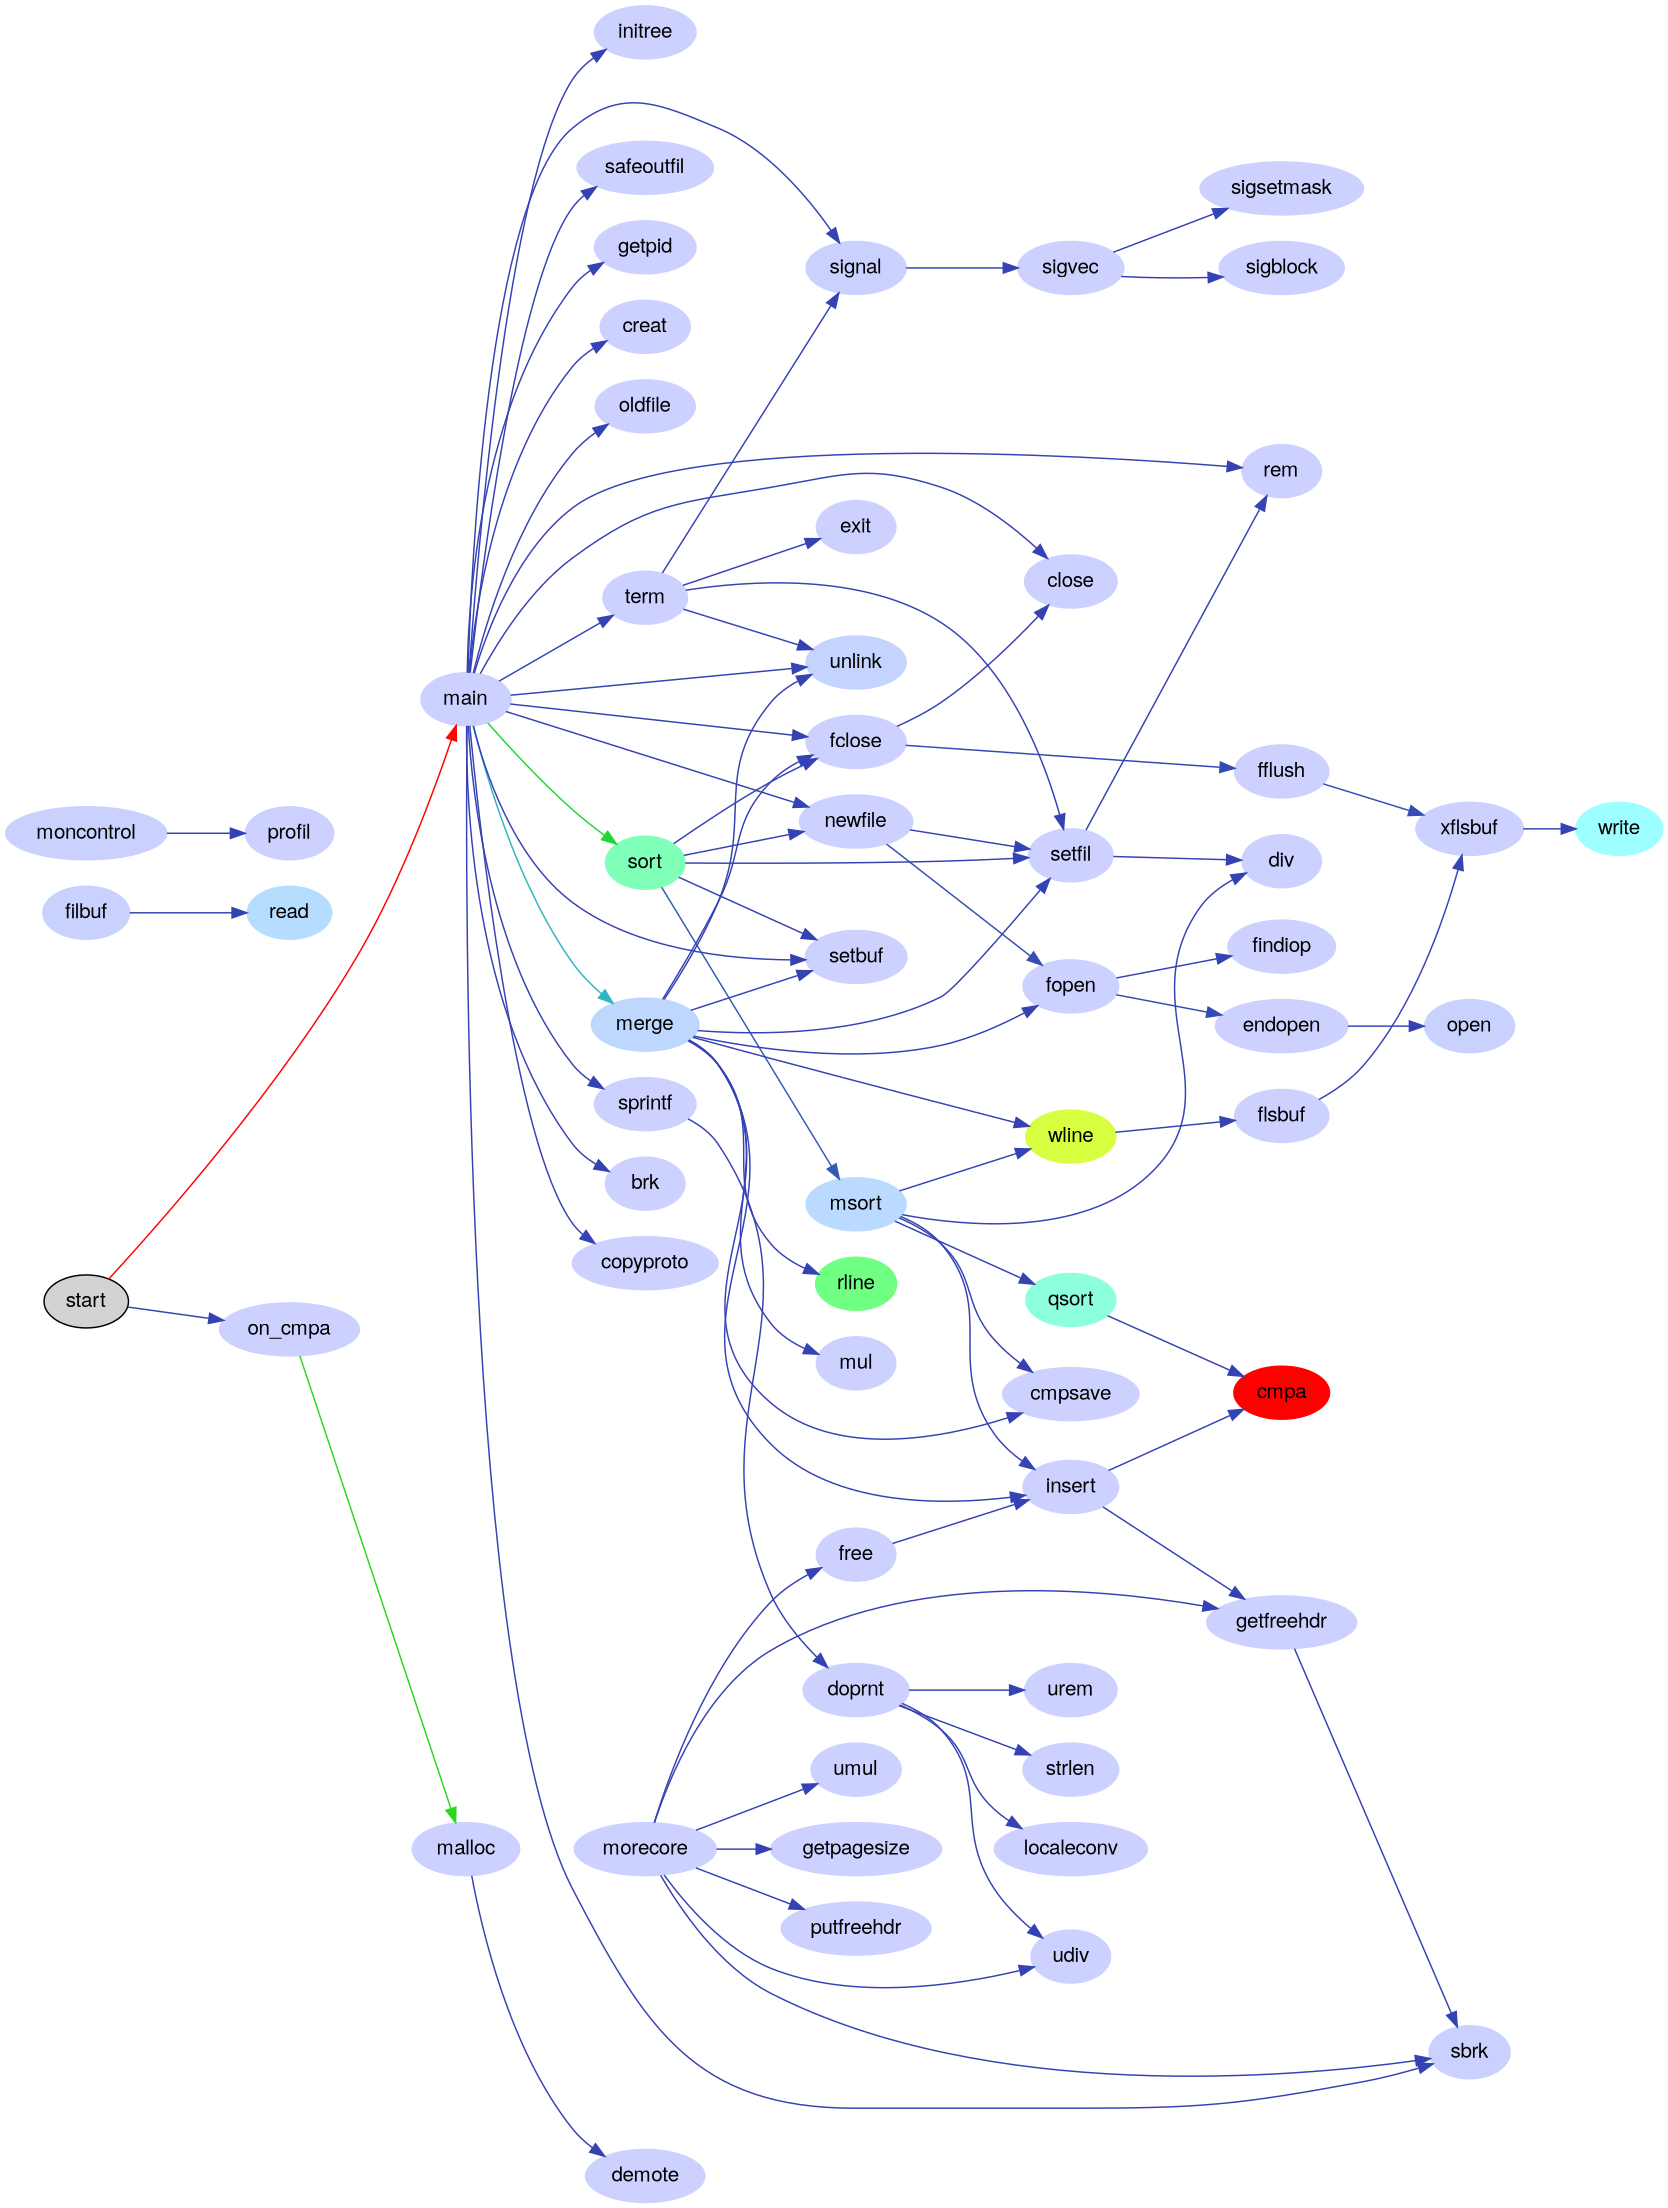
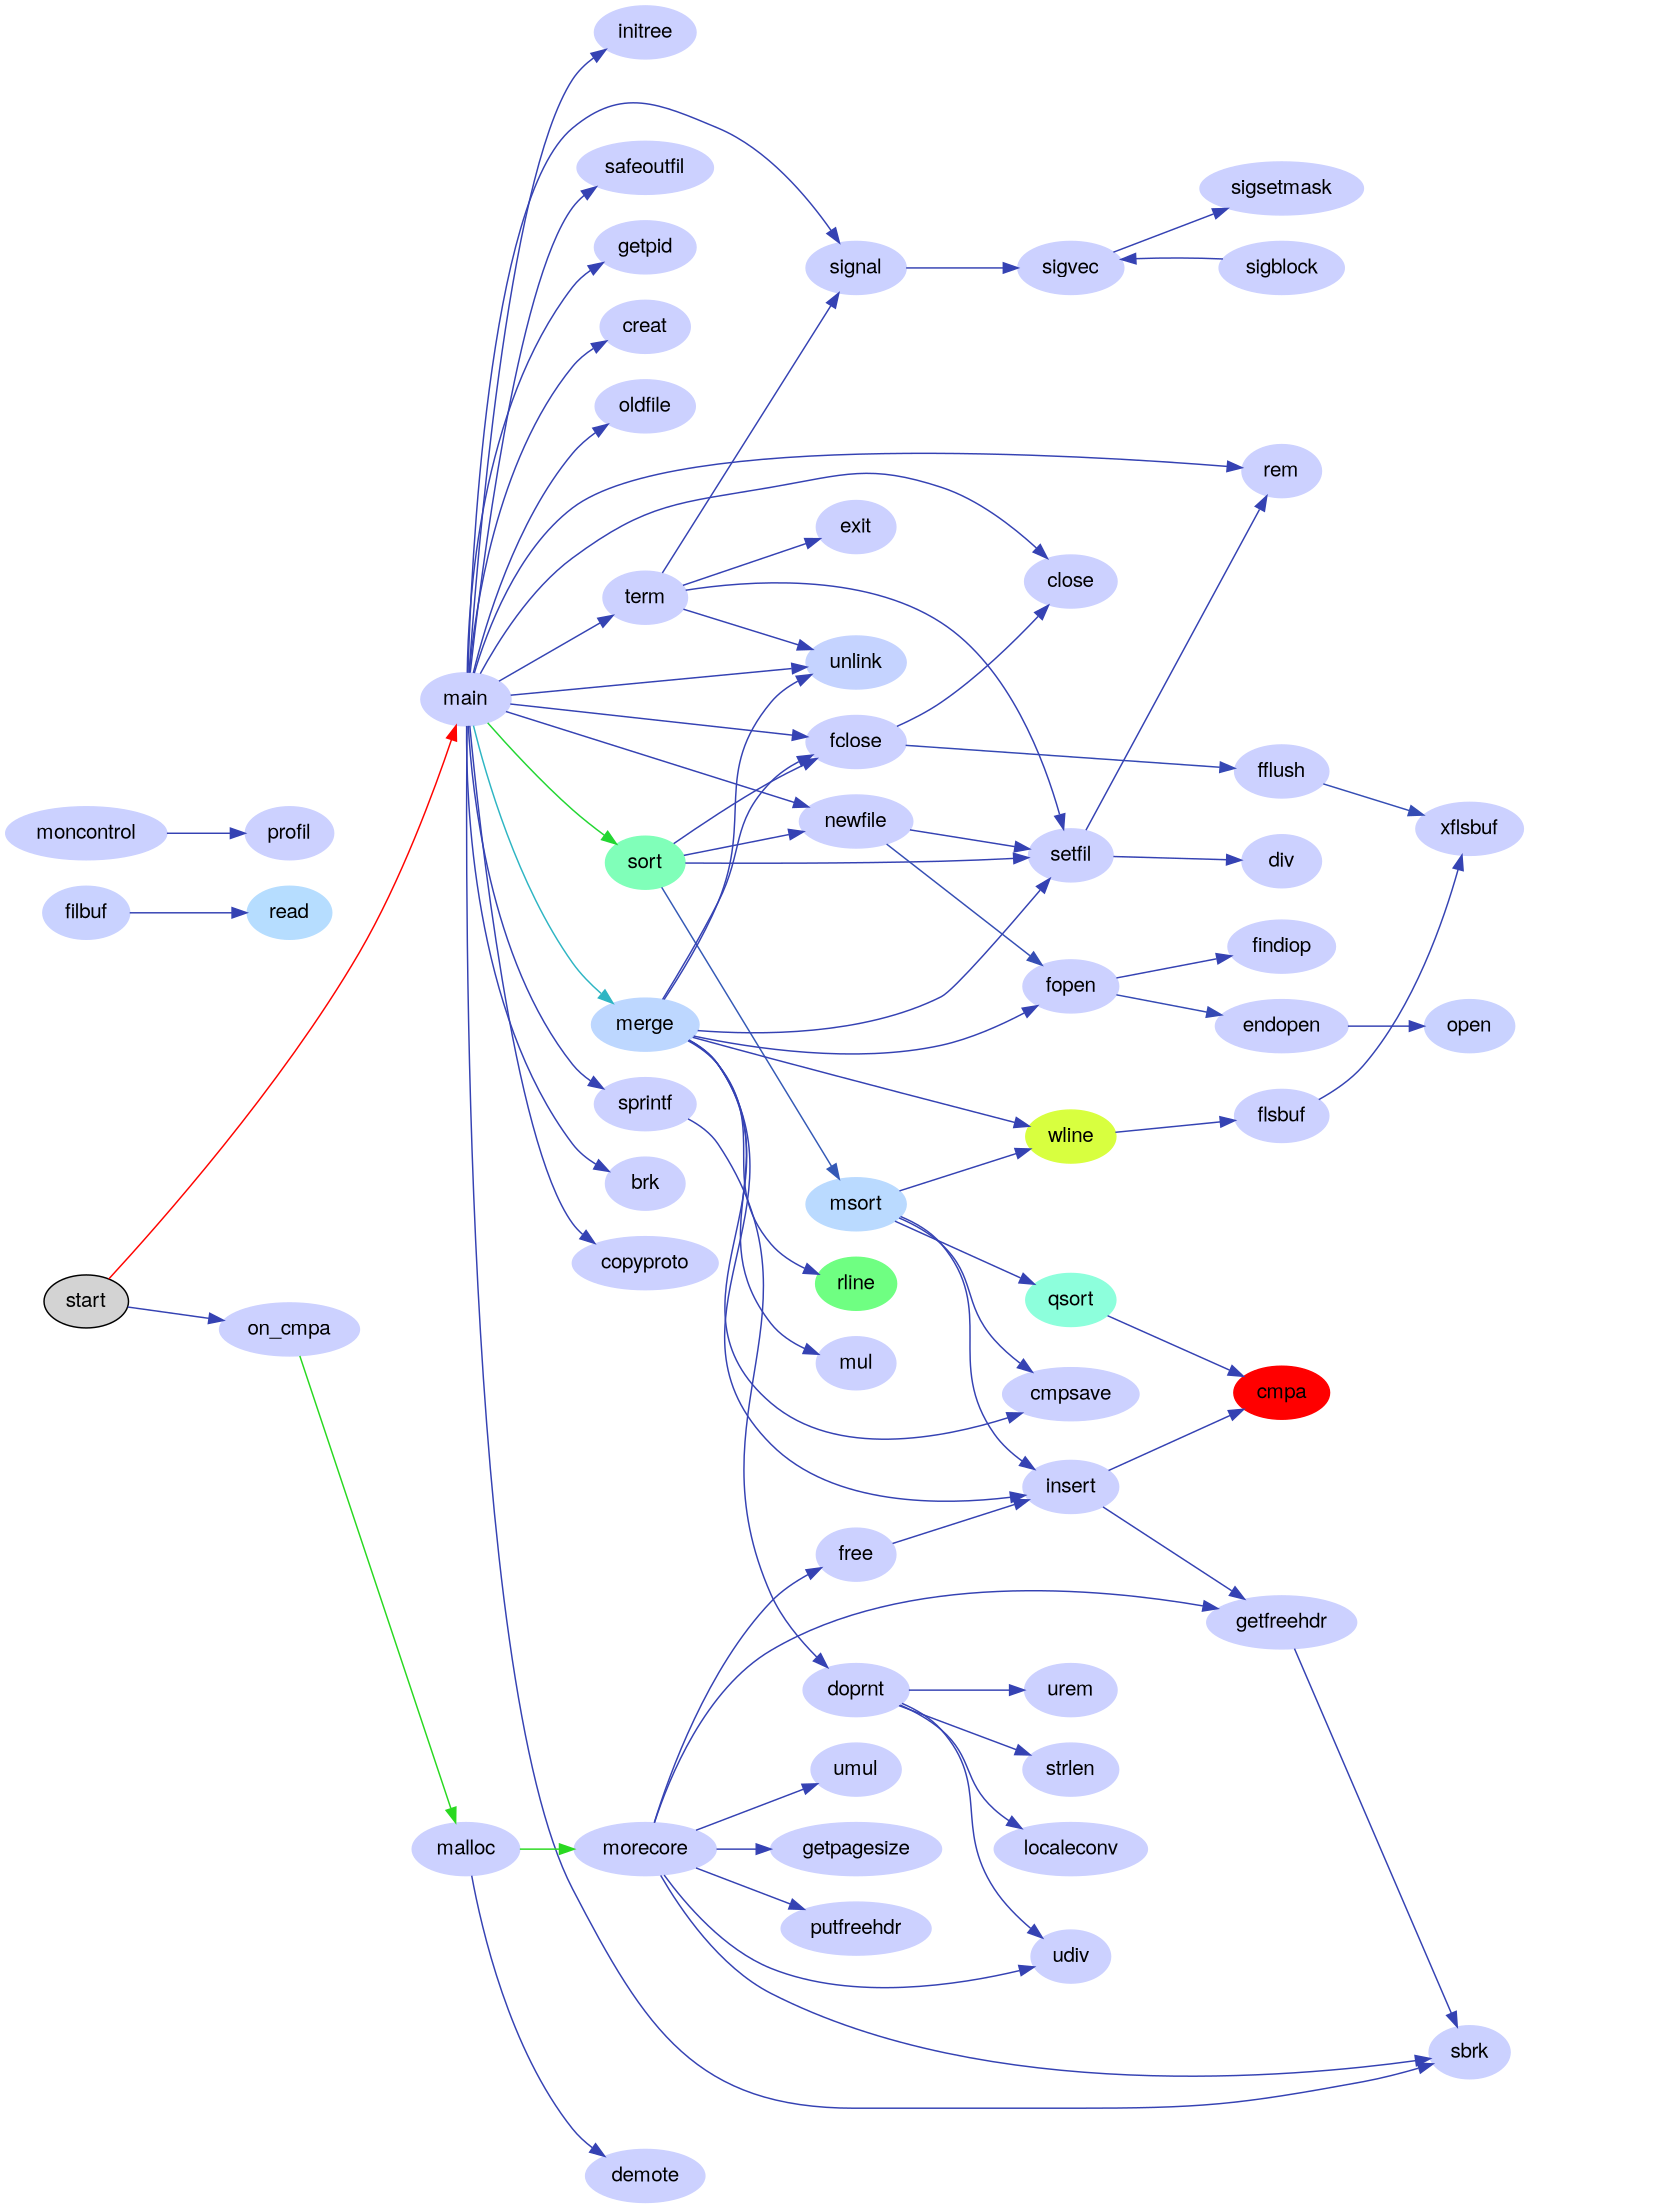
edge "sigvec" -> "sigblock": reversed
node "write": removed
node "setbuf": removed
edge "msort" -> "div": removed
edge "malloc" -> "morecore": added
